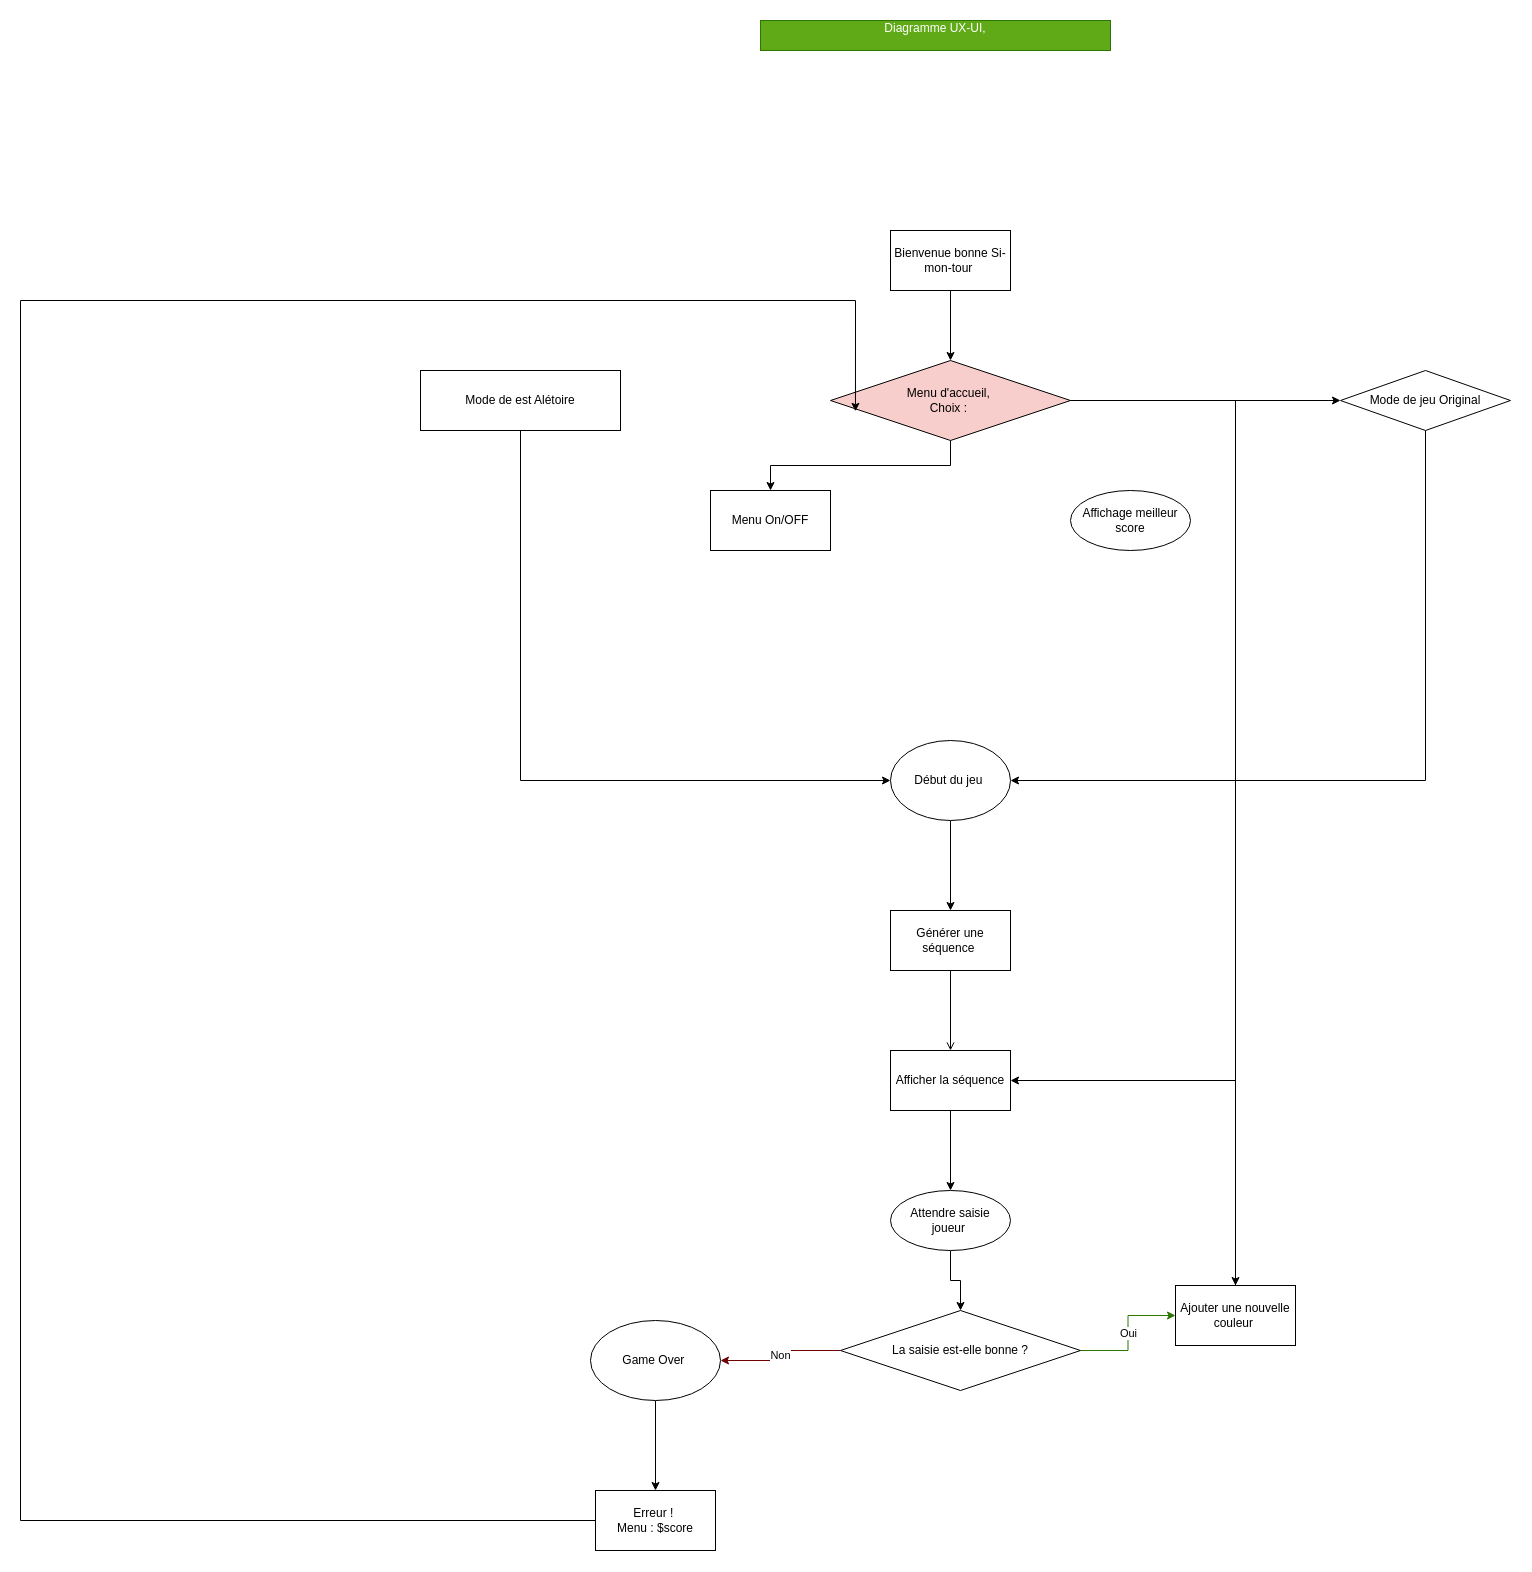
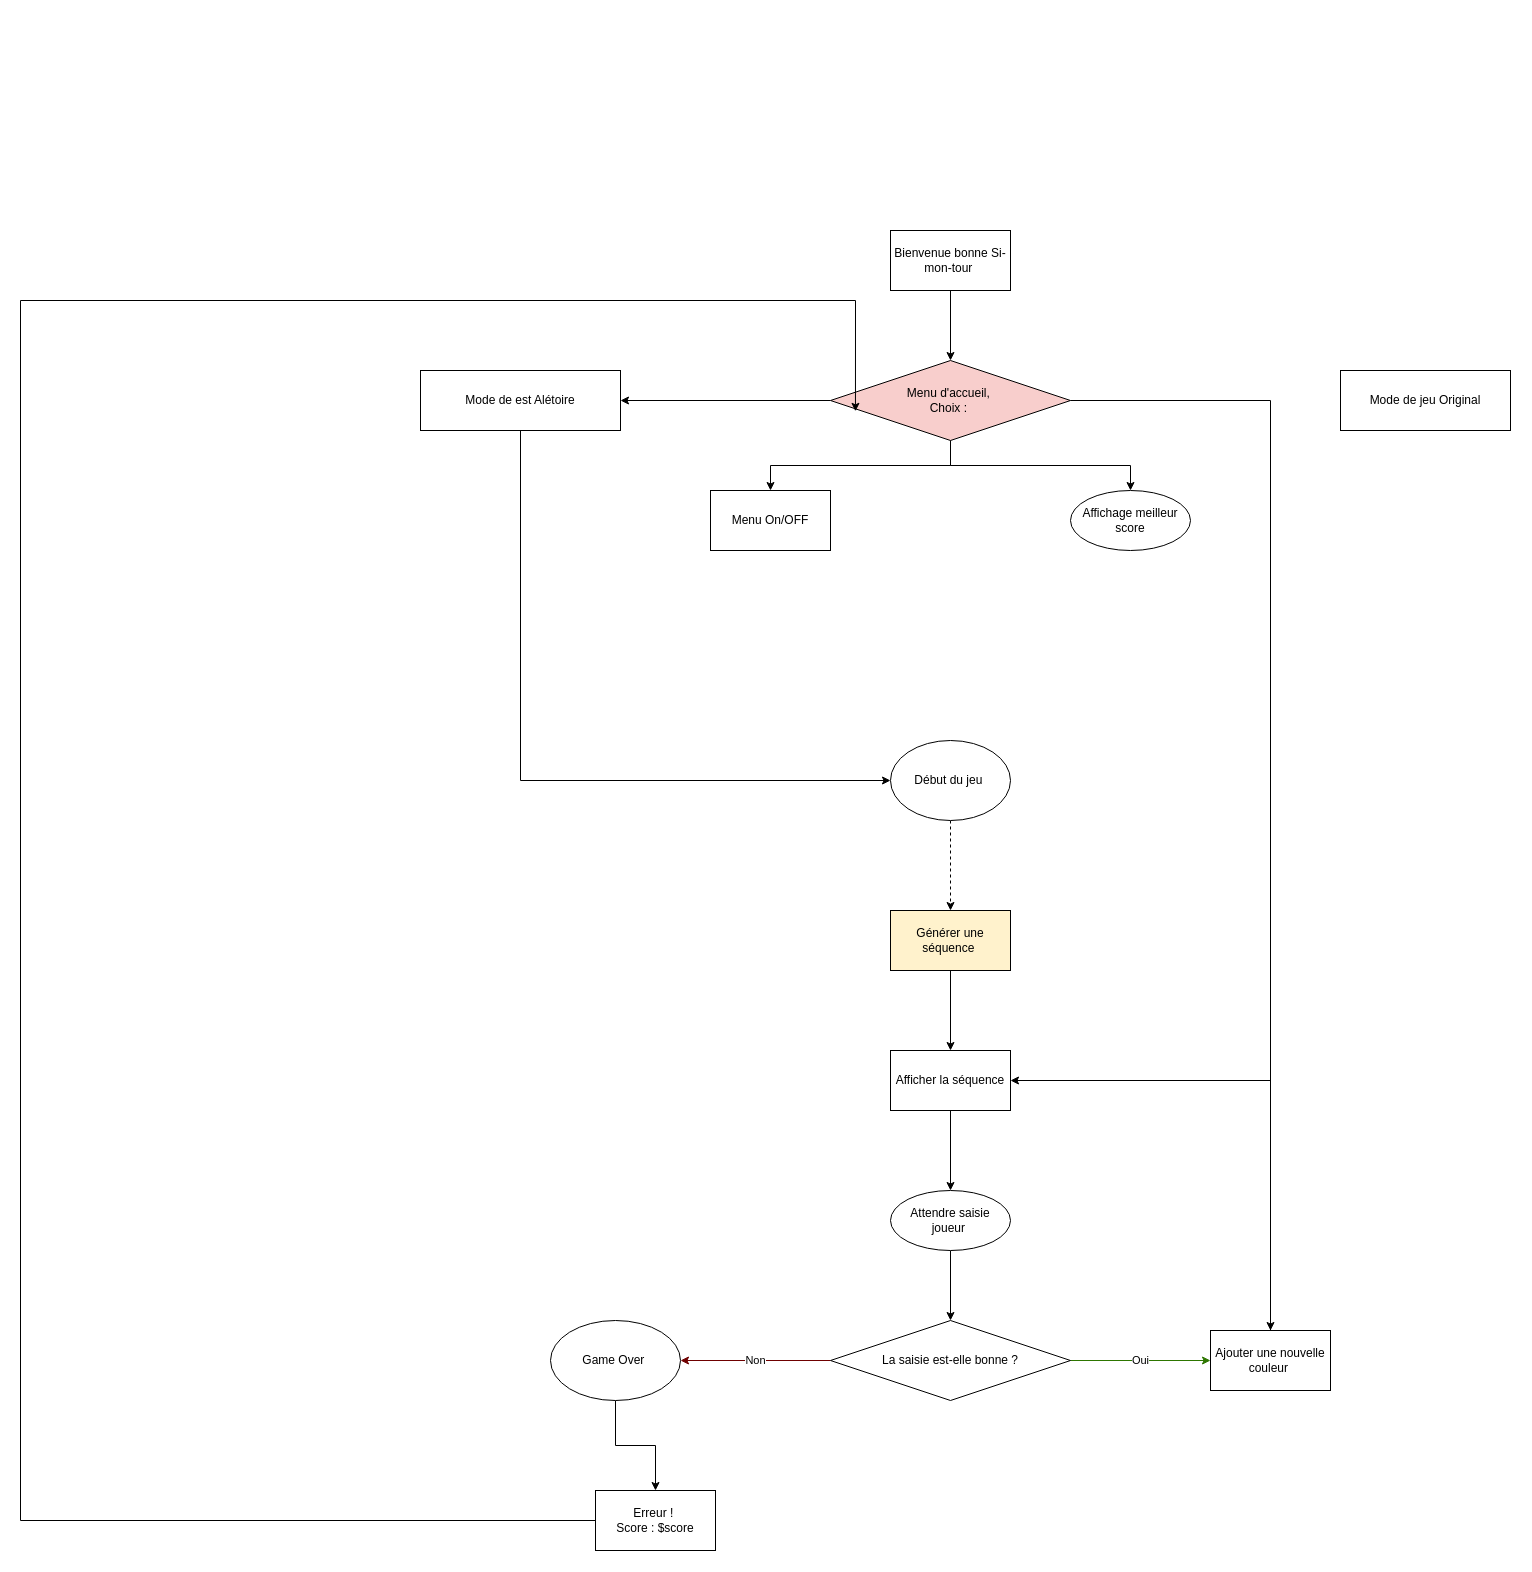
node "Diagramme UX-UI,": removed
edge "Menu d'accueil, Choix :" -> "Mode de est Alétoire": added
edge "Menu d'accueil, Choix :" -> "Mode de jeu Original": now "Menu d'accueil, Choix :" -> "Affichage meilleur score"
node "Mode de jeu Original": shape diamond -> rectangle
edge "Mode de jeu Original" -> "Début du jeu": removed
edge "Début du jeu" -> "Générer une séquence": style solid -> dashed
node "Générer une séquence": fillcolor #ffffff -> #fff2cc
edge "Générer une séquence" -> "Afficher la séquence": arrowhead open -> classic
node "Ajouter une nouvelle couleur": moved (1236, 1316) -> (1271, 1361)
node "La saisie est-elle bonne ?": moved (961, 1351) -> (951, 1361)
node "Game Over": moved (656, 1361) -> (616, 1361)
node "Erreur ! Menu : $score": label "Erreur ! Menu : $score" -> "Erreur ! Score : $score"
